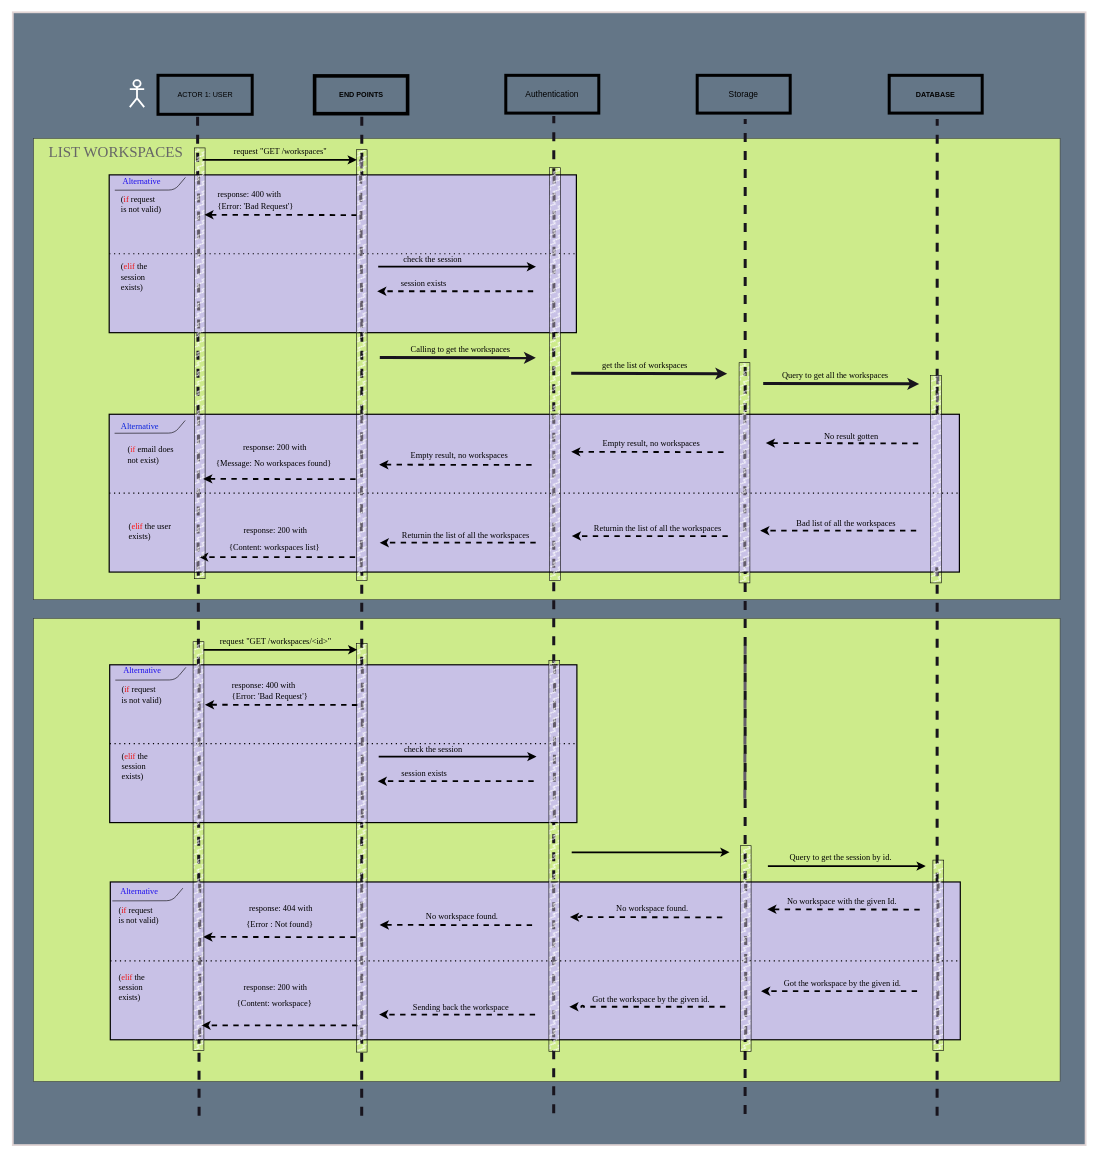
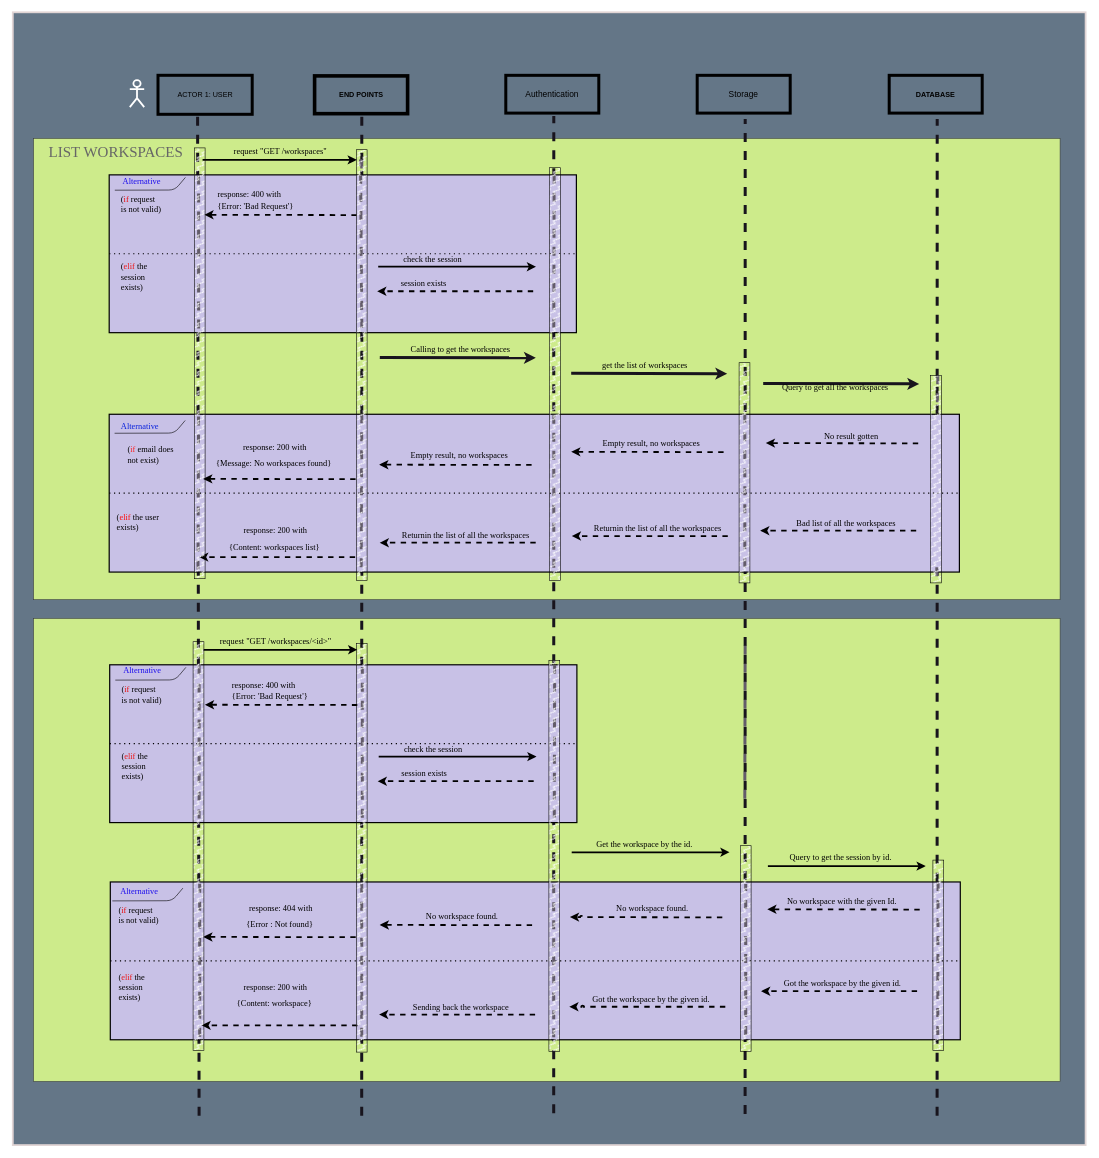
node "Query to get all the workspaces": moved (844, 379) -> (844, 391)
node "(elif the user exists)": moved (155, 531) -> (143, 522)
node "Get the workspace by the id.": added
